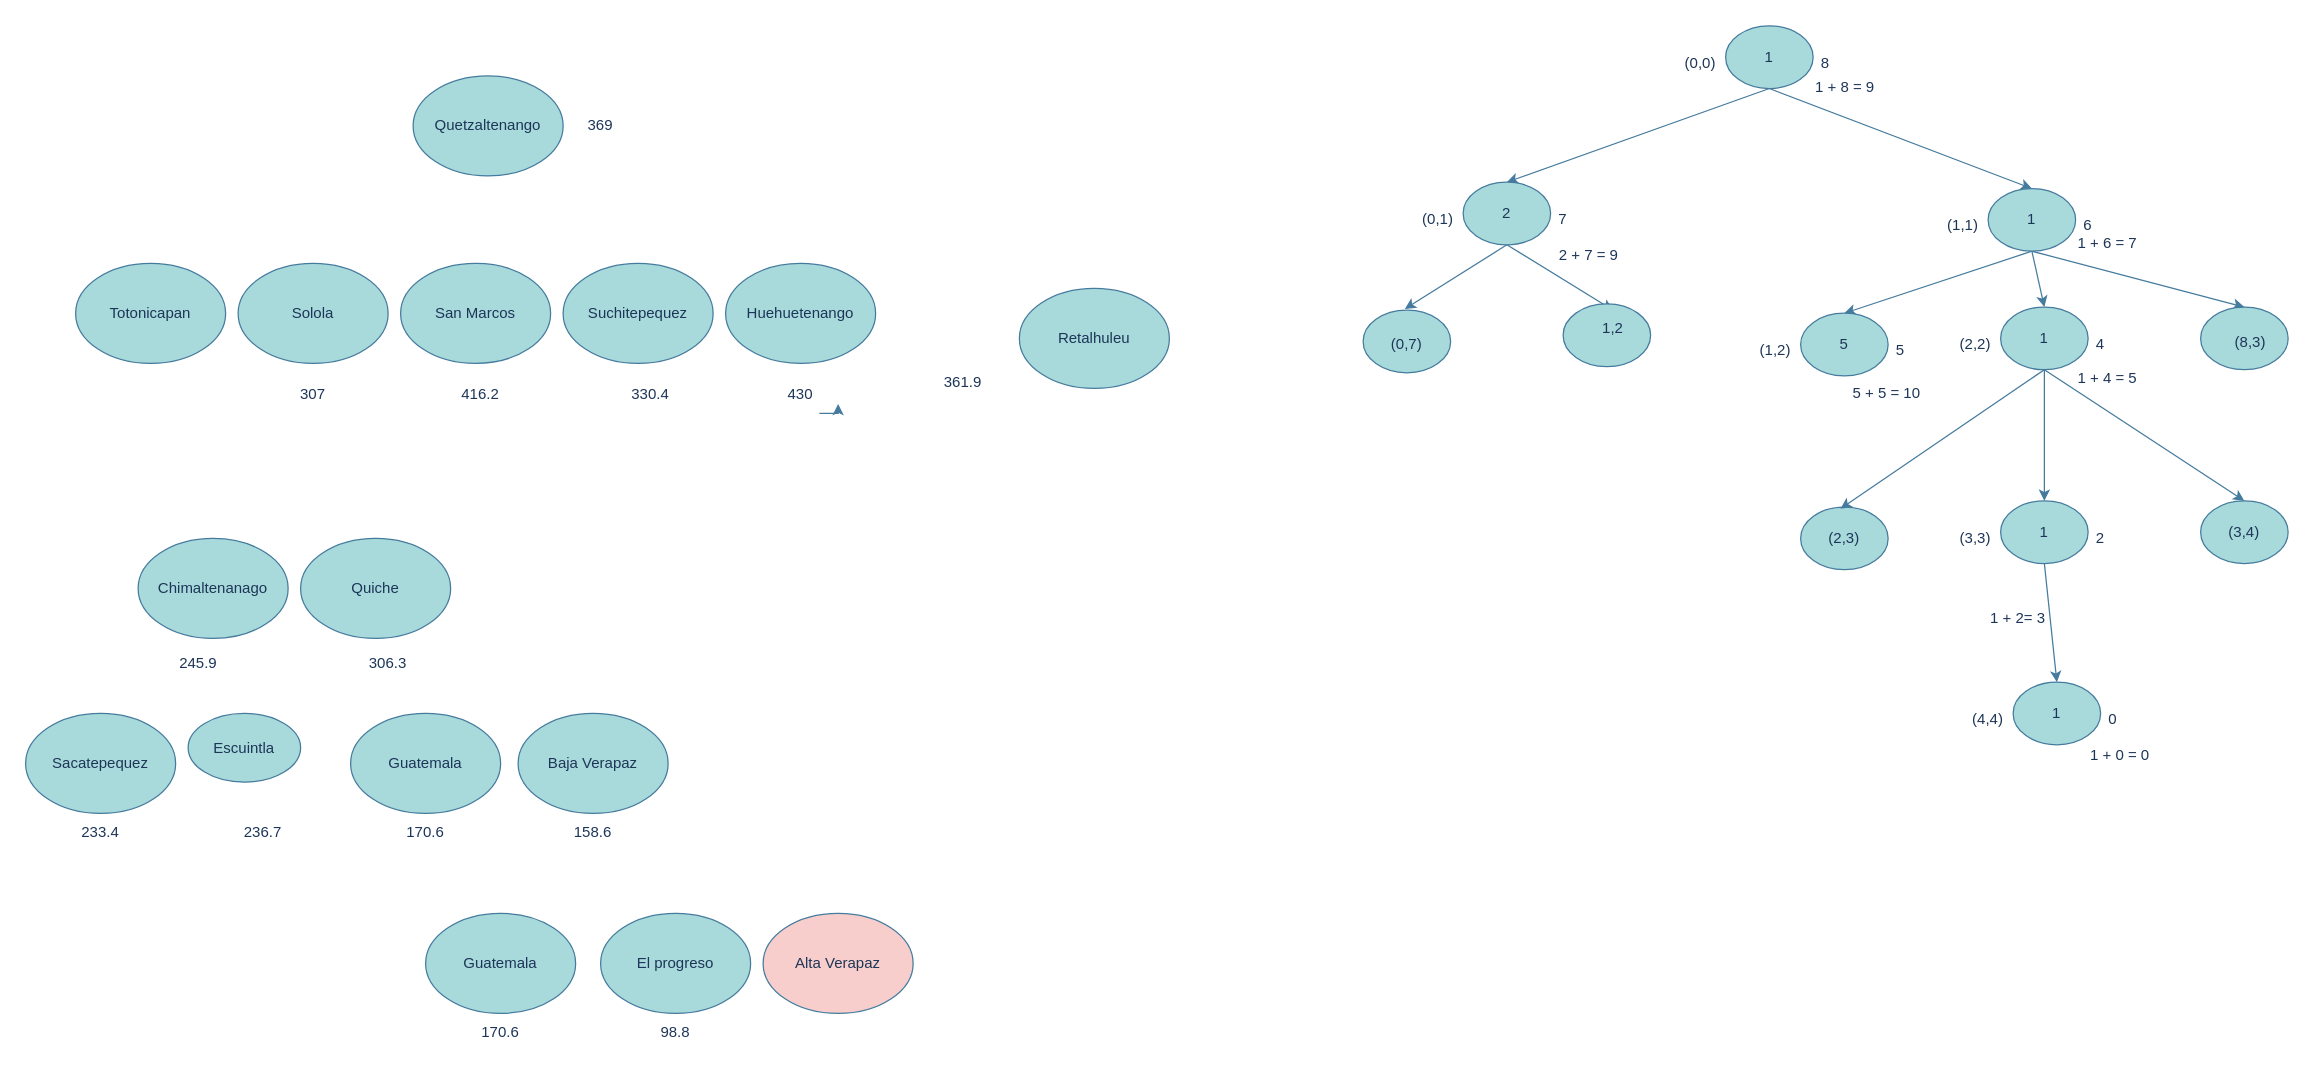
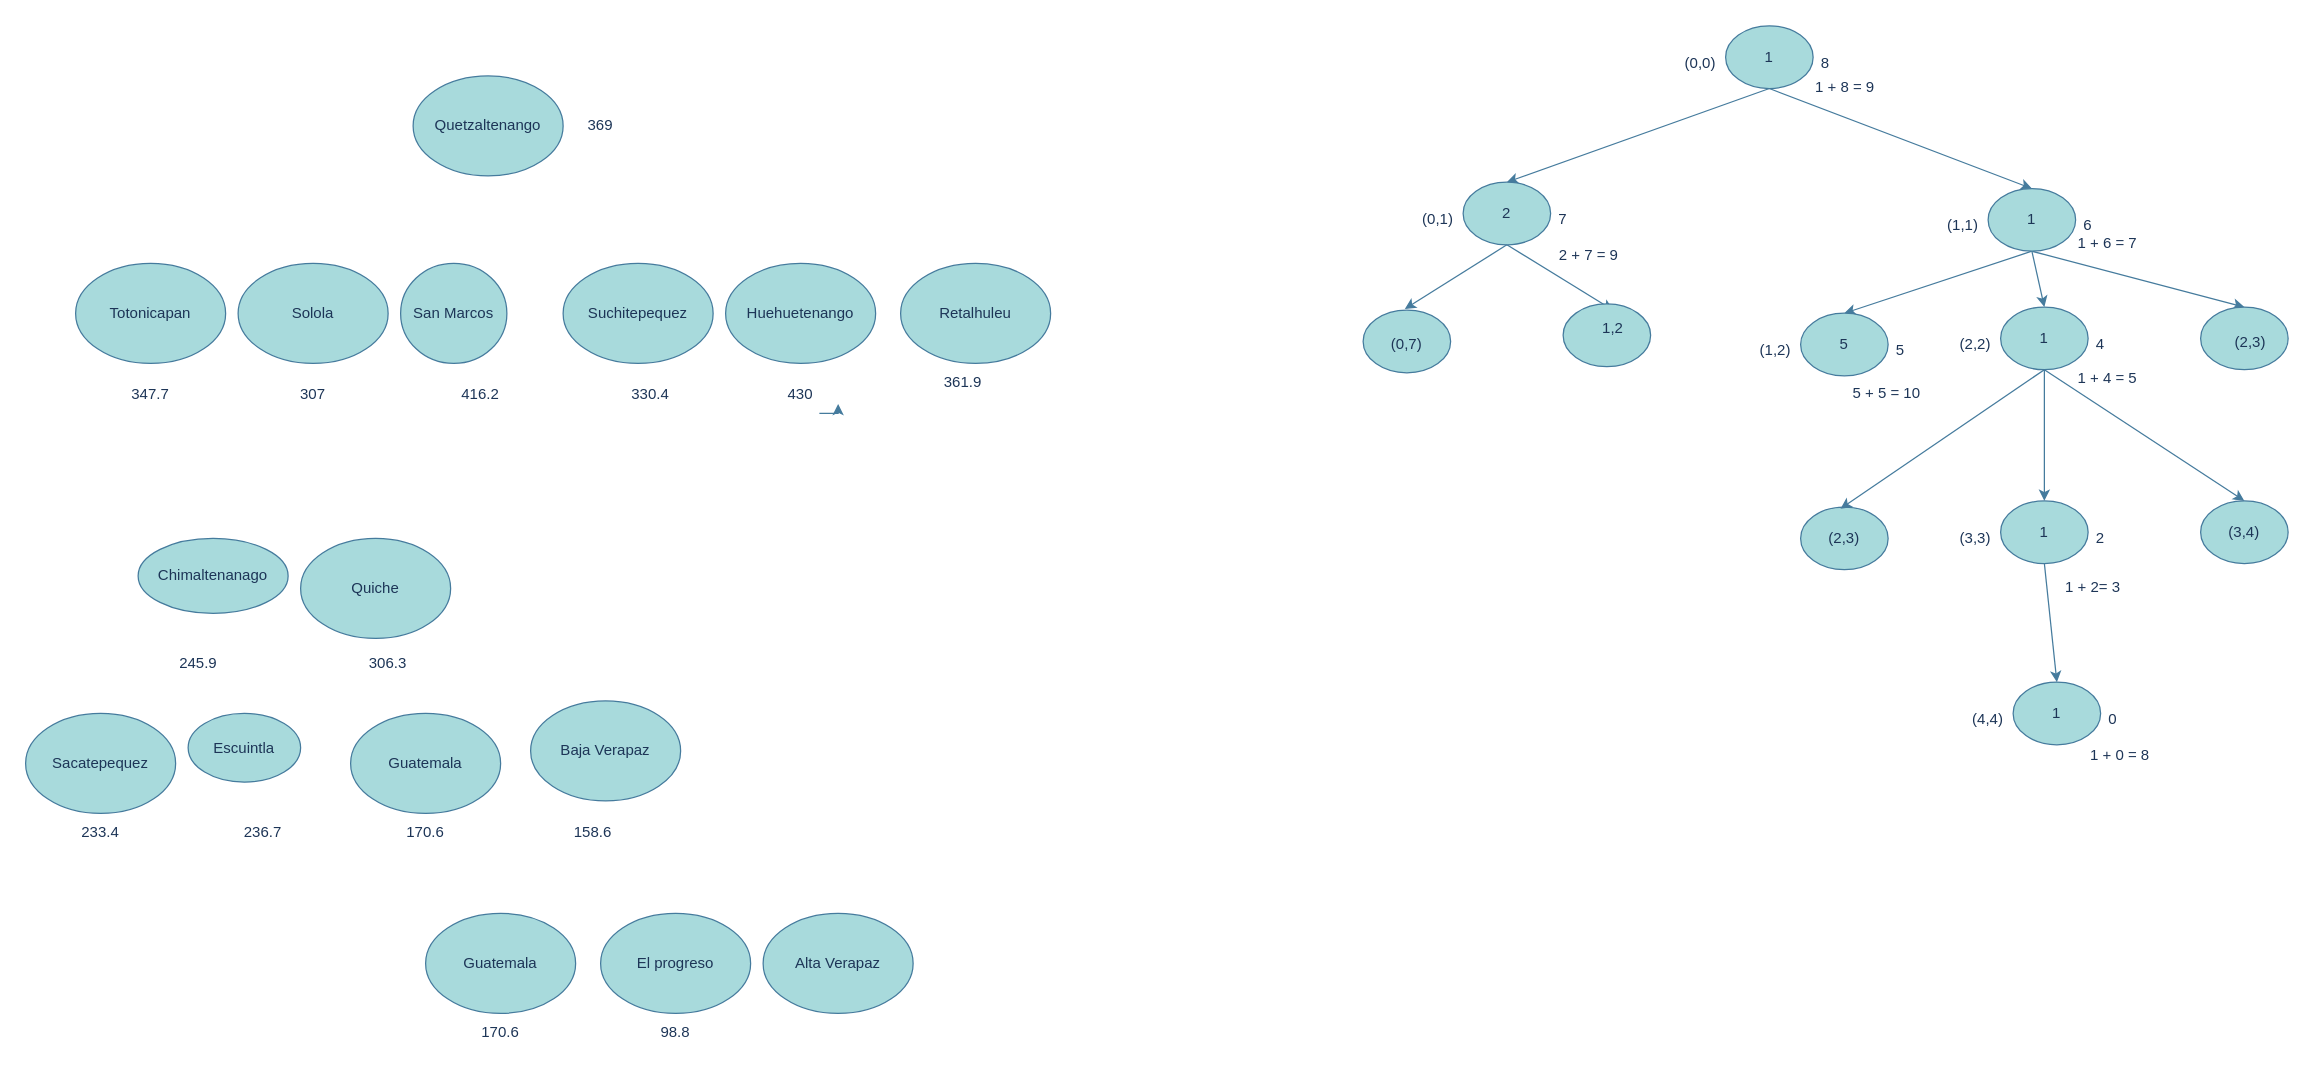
node "San Marcos": size 150x100 -> 106x100
node "Retalhuleu": moved (1094, 338) -> (976, 313)
node "(8,3)": label "(8,3)" -> "(2,3)"
node "347.7": added
node "Chimaltenanago": size 150x100 -> 150x75
node "1 + 2= 3": moved (2038, 626) -> (2113, 594)
node "1 + 0 = 0": label "1 + 0 = 0" -> "1 + 0 = 8"
node "Baja Verapaz": moved (593, 763) -> (606, 751)
node "Alta Verapaz": fillcolor #f8cecc -> #a8dadc
